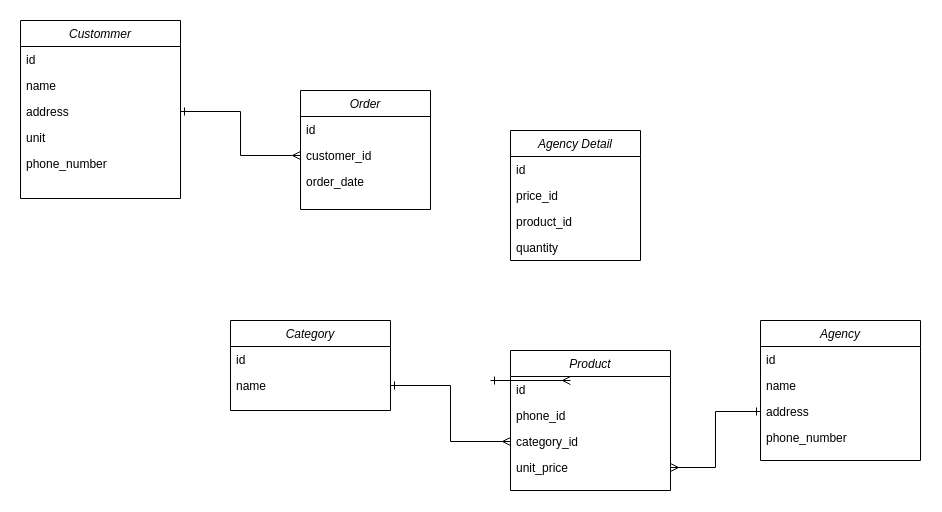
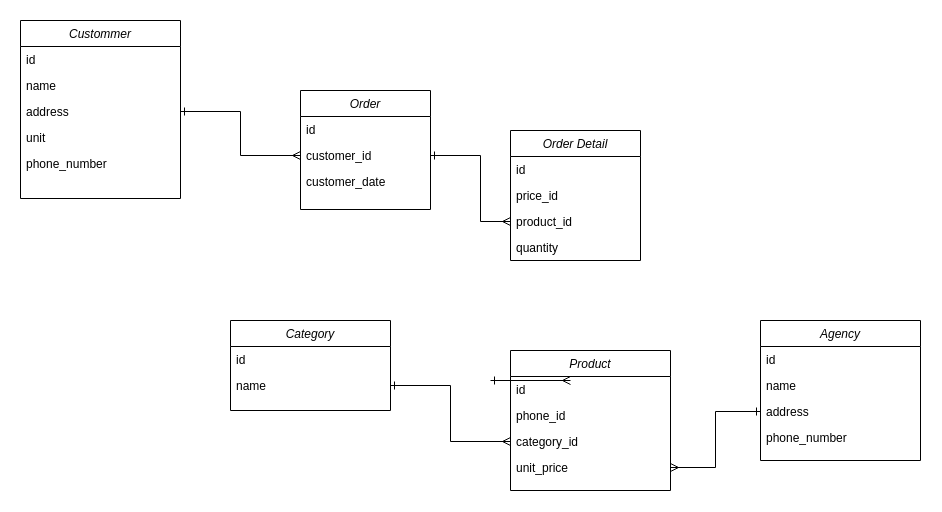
node "Agency Detail": label "Agency Detail" -> "Order Detail"
edge "customer_id" -- "product_id": added
node "order_date": label "order_date" -> "customer_date"
